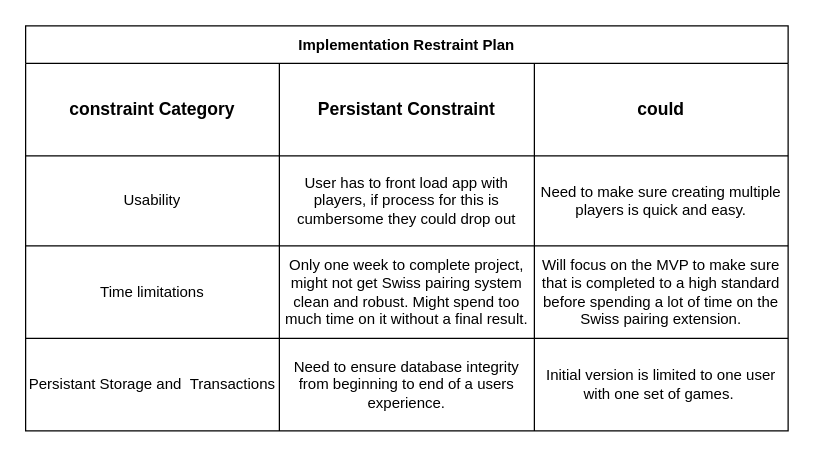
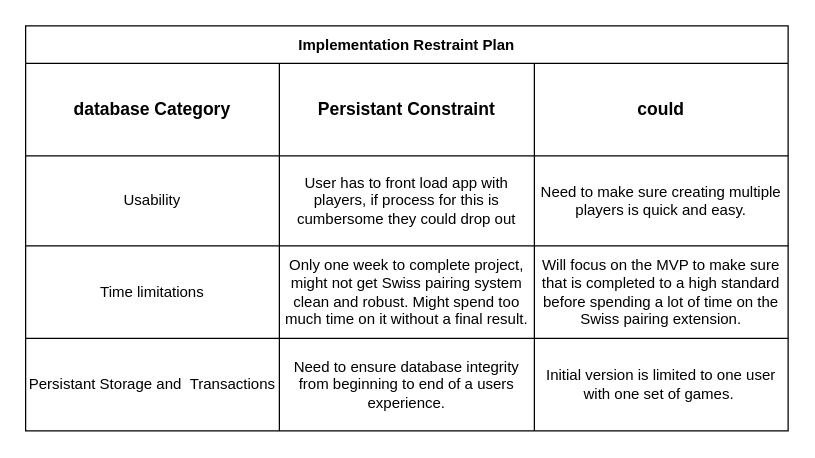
node "constraint Category": label "constraint Category" -> "database Category"
